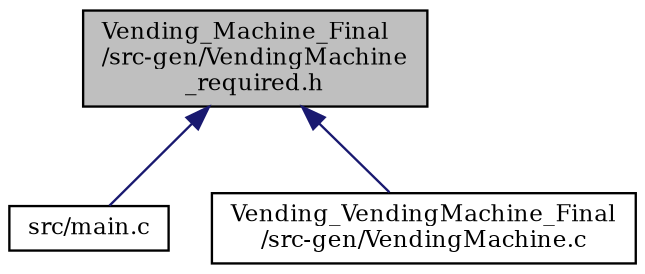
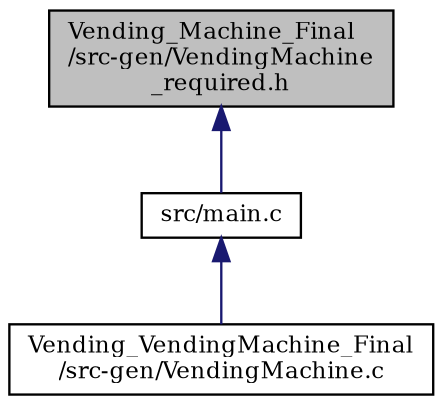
edge "Vending_VendingMachine_Final /src-gen/VendingMachine.c" -> "Vending_Machine_Final /src-gen/VendingMachine _required.h": now "Vending_VendingMachine_Final /src-gen/VendingMachine.c" -> "src/main.c"
